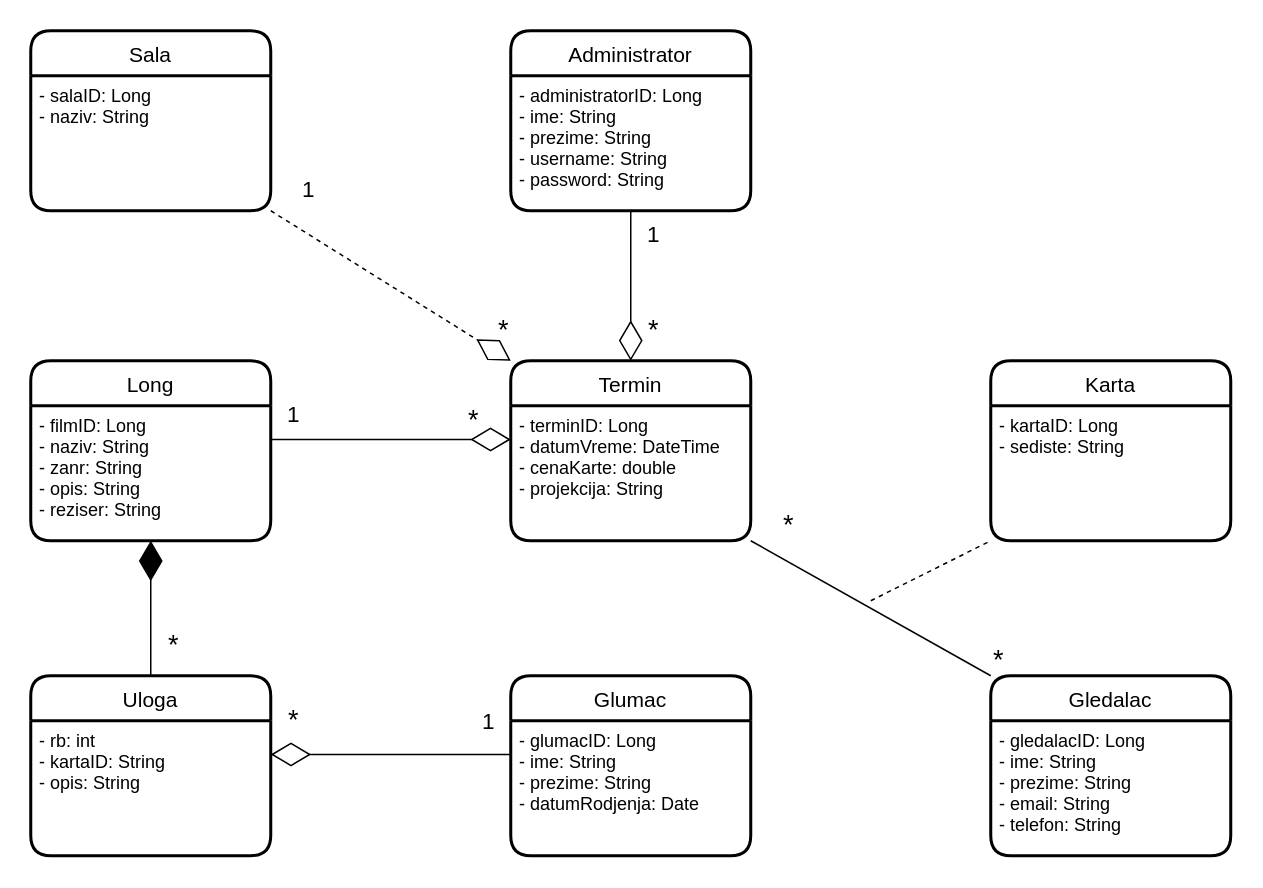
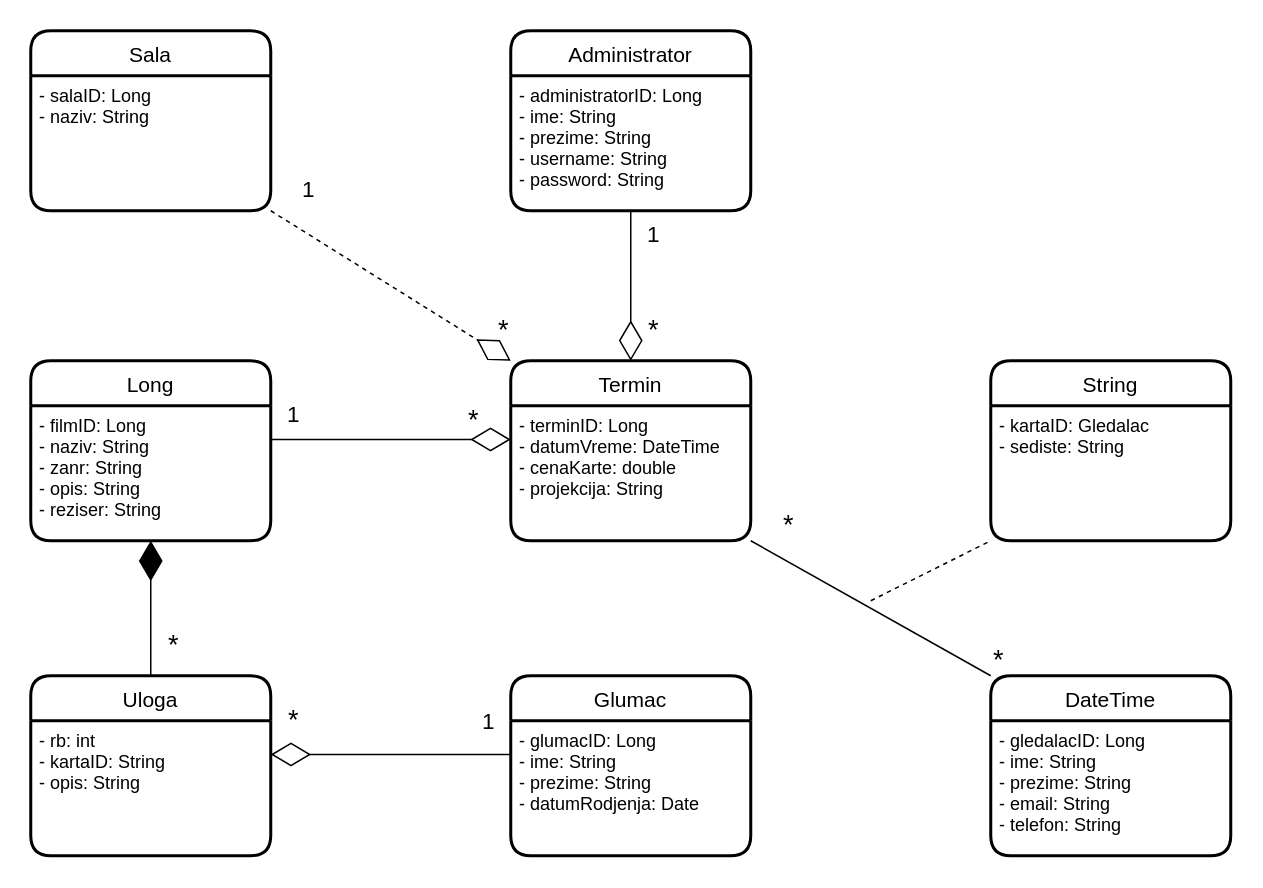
node "Karta": label "Karta" -> "String"
node "- kartaID: Long - sediste: String": label "- kartaID: Long - sediste: String" -> "- kartaID: Gledalac - sediste: String"
node "Gledalac": label "Gledalac" -> "DateTime"
